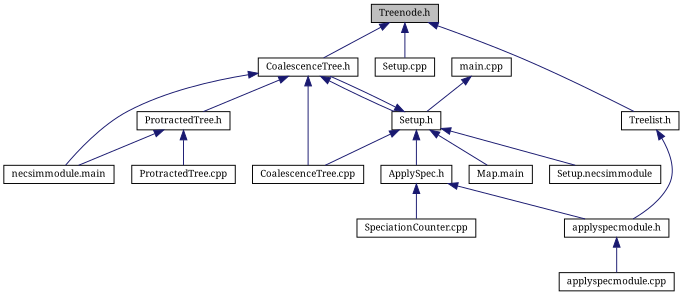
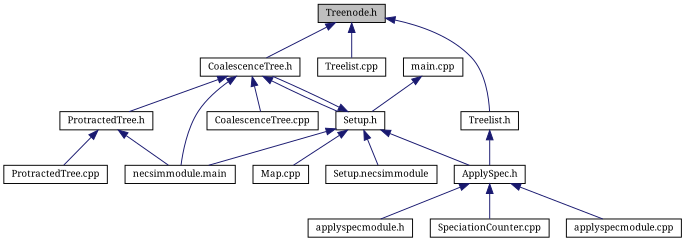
node "Setup.cpp": label "Setup.cpp" -> "Treelist.cpp"
edge "CoalescenceTree.cpp" -> "Setup.h": now "necsimmodule.main" -> "Setup.h"
node "Map.main": label "Map.main" -> "Map.cpp"
edge "applyspecmodule.h" -> "Treelist.h": now "ApplySpec.h" -> "Treelist.h"
edge "applyspecmodule.cpp" -> "applyspecmodule.h": now "applyspecmodule.cpp" -> "ApplySpec.h"
